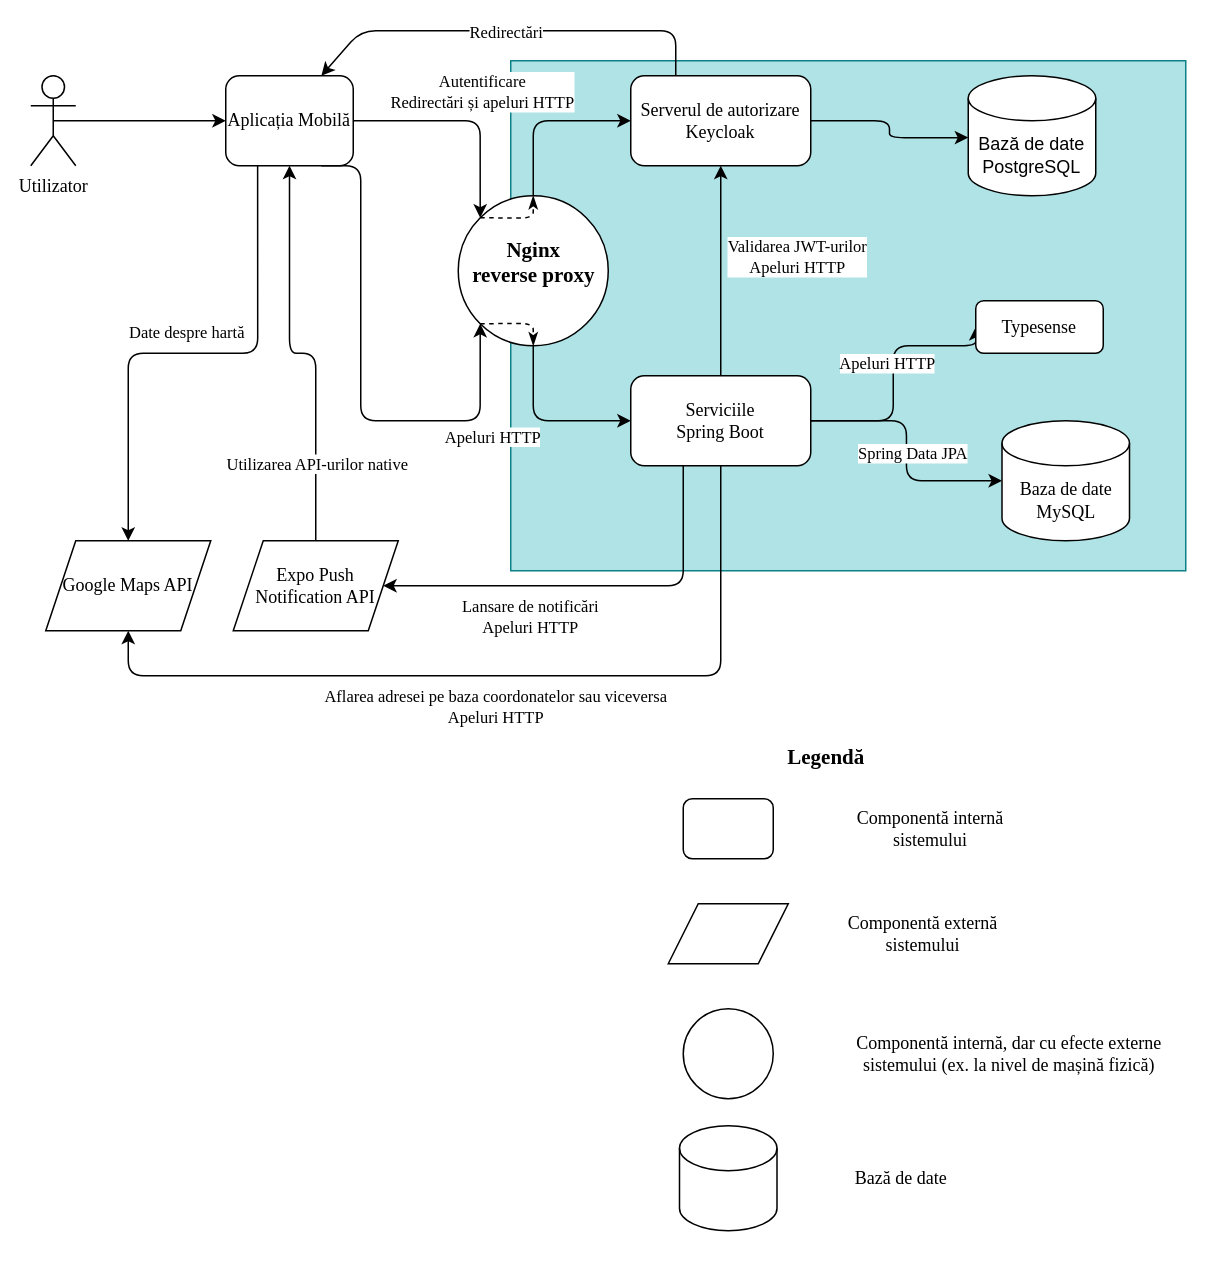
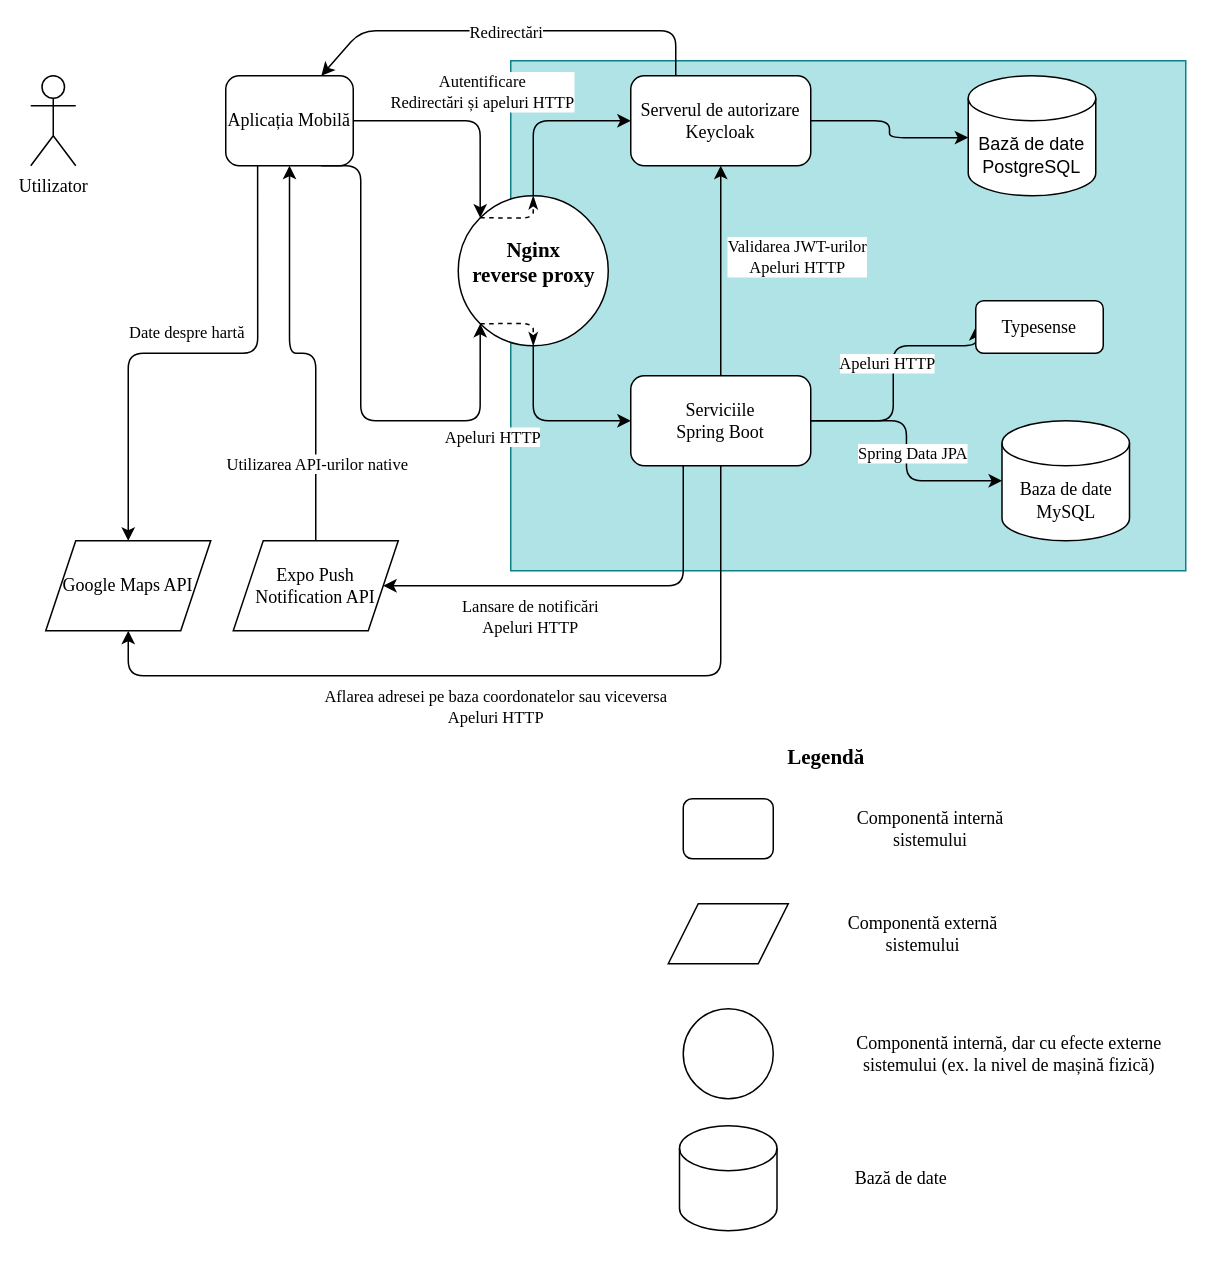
edge "Utilizator" -> "Aplicația Mobilă": removed
